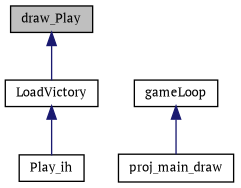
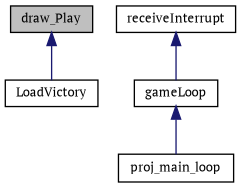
node "receiveInterrupt": added
node "Play_ih": removed
node "proj_main_draw": label "proj_main_draw" -> "proj_main_loop"
